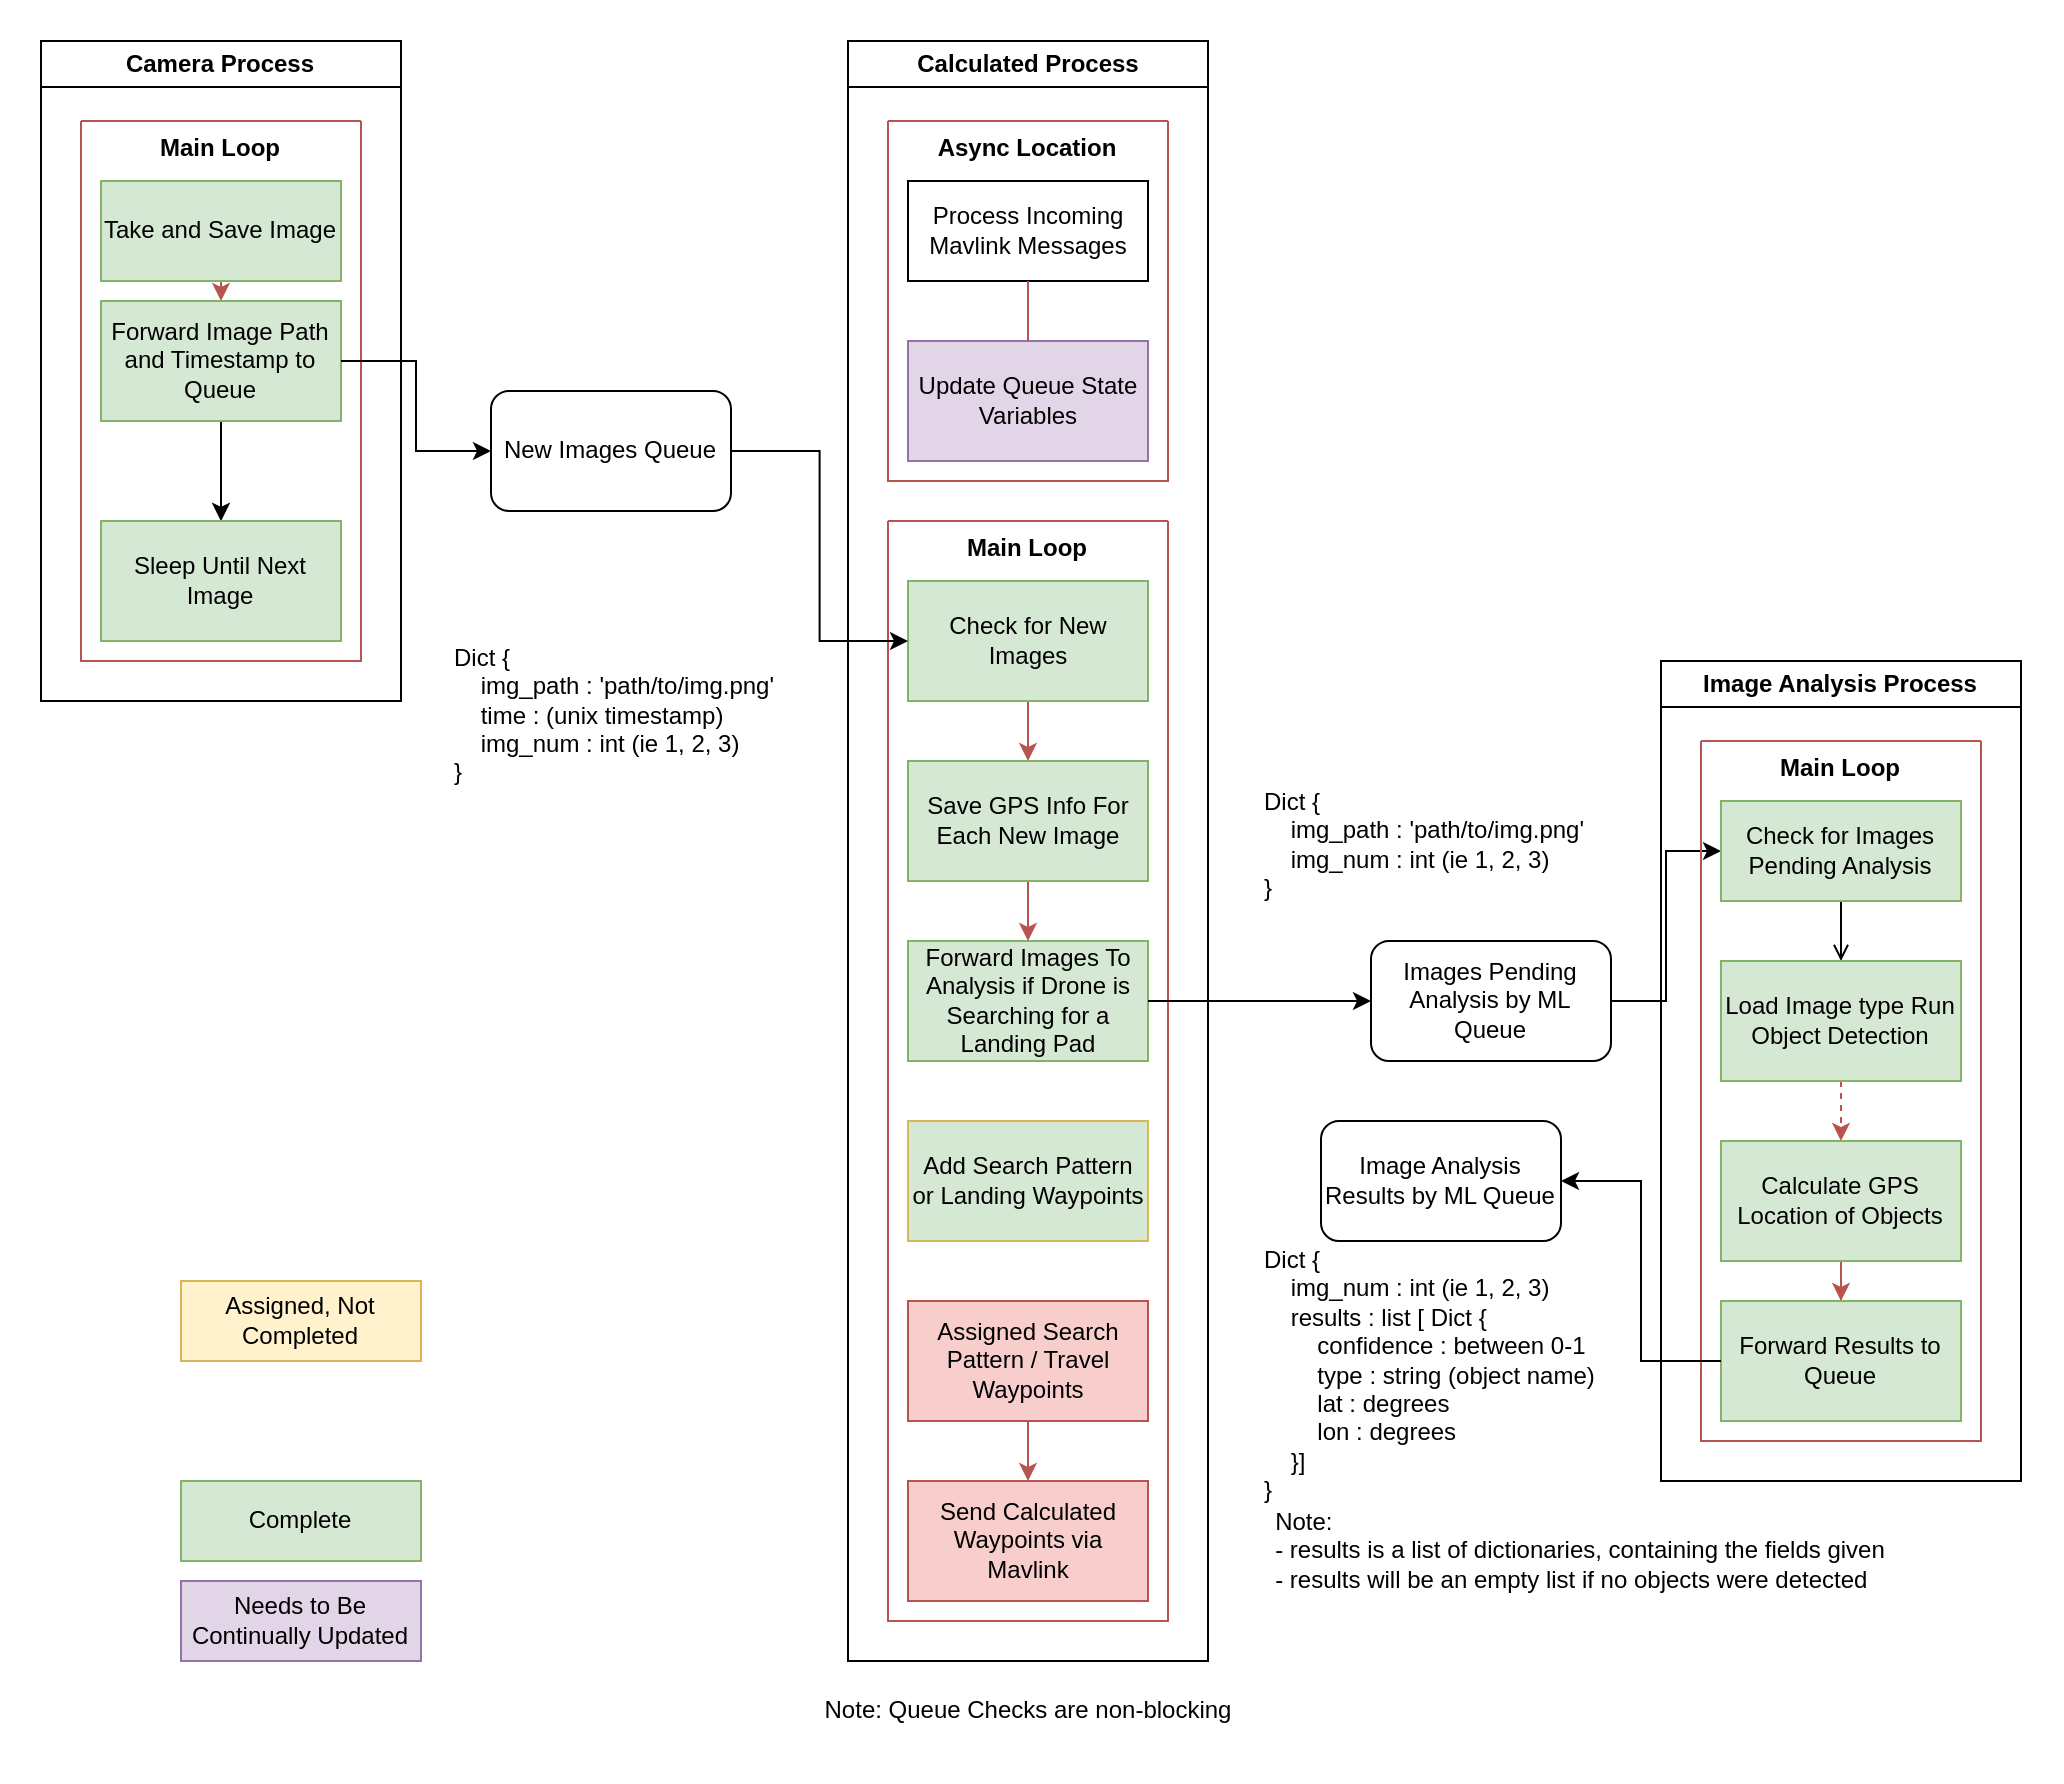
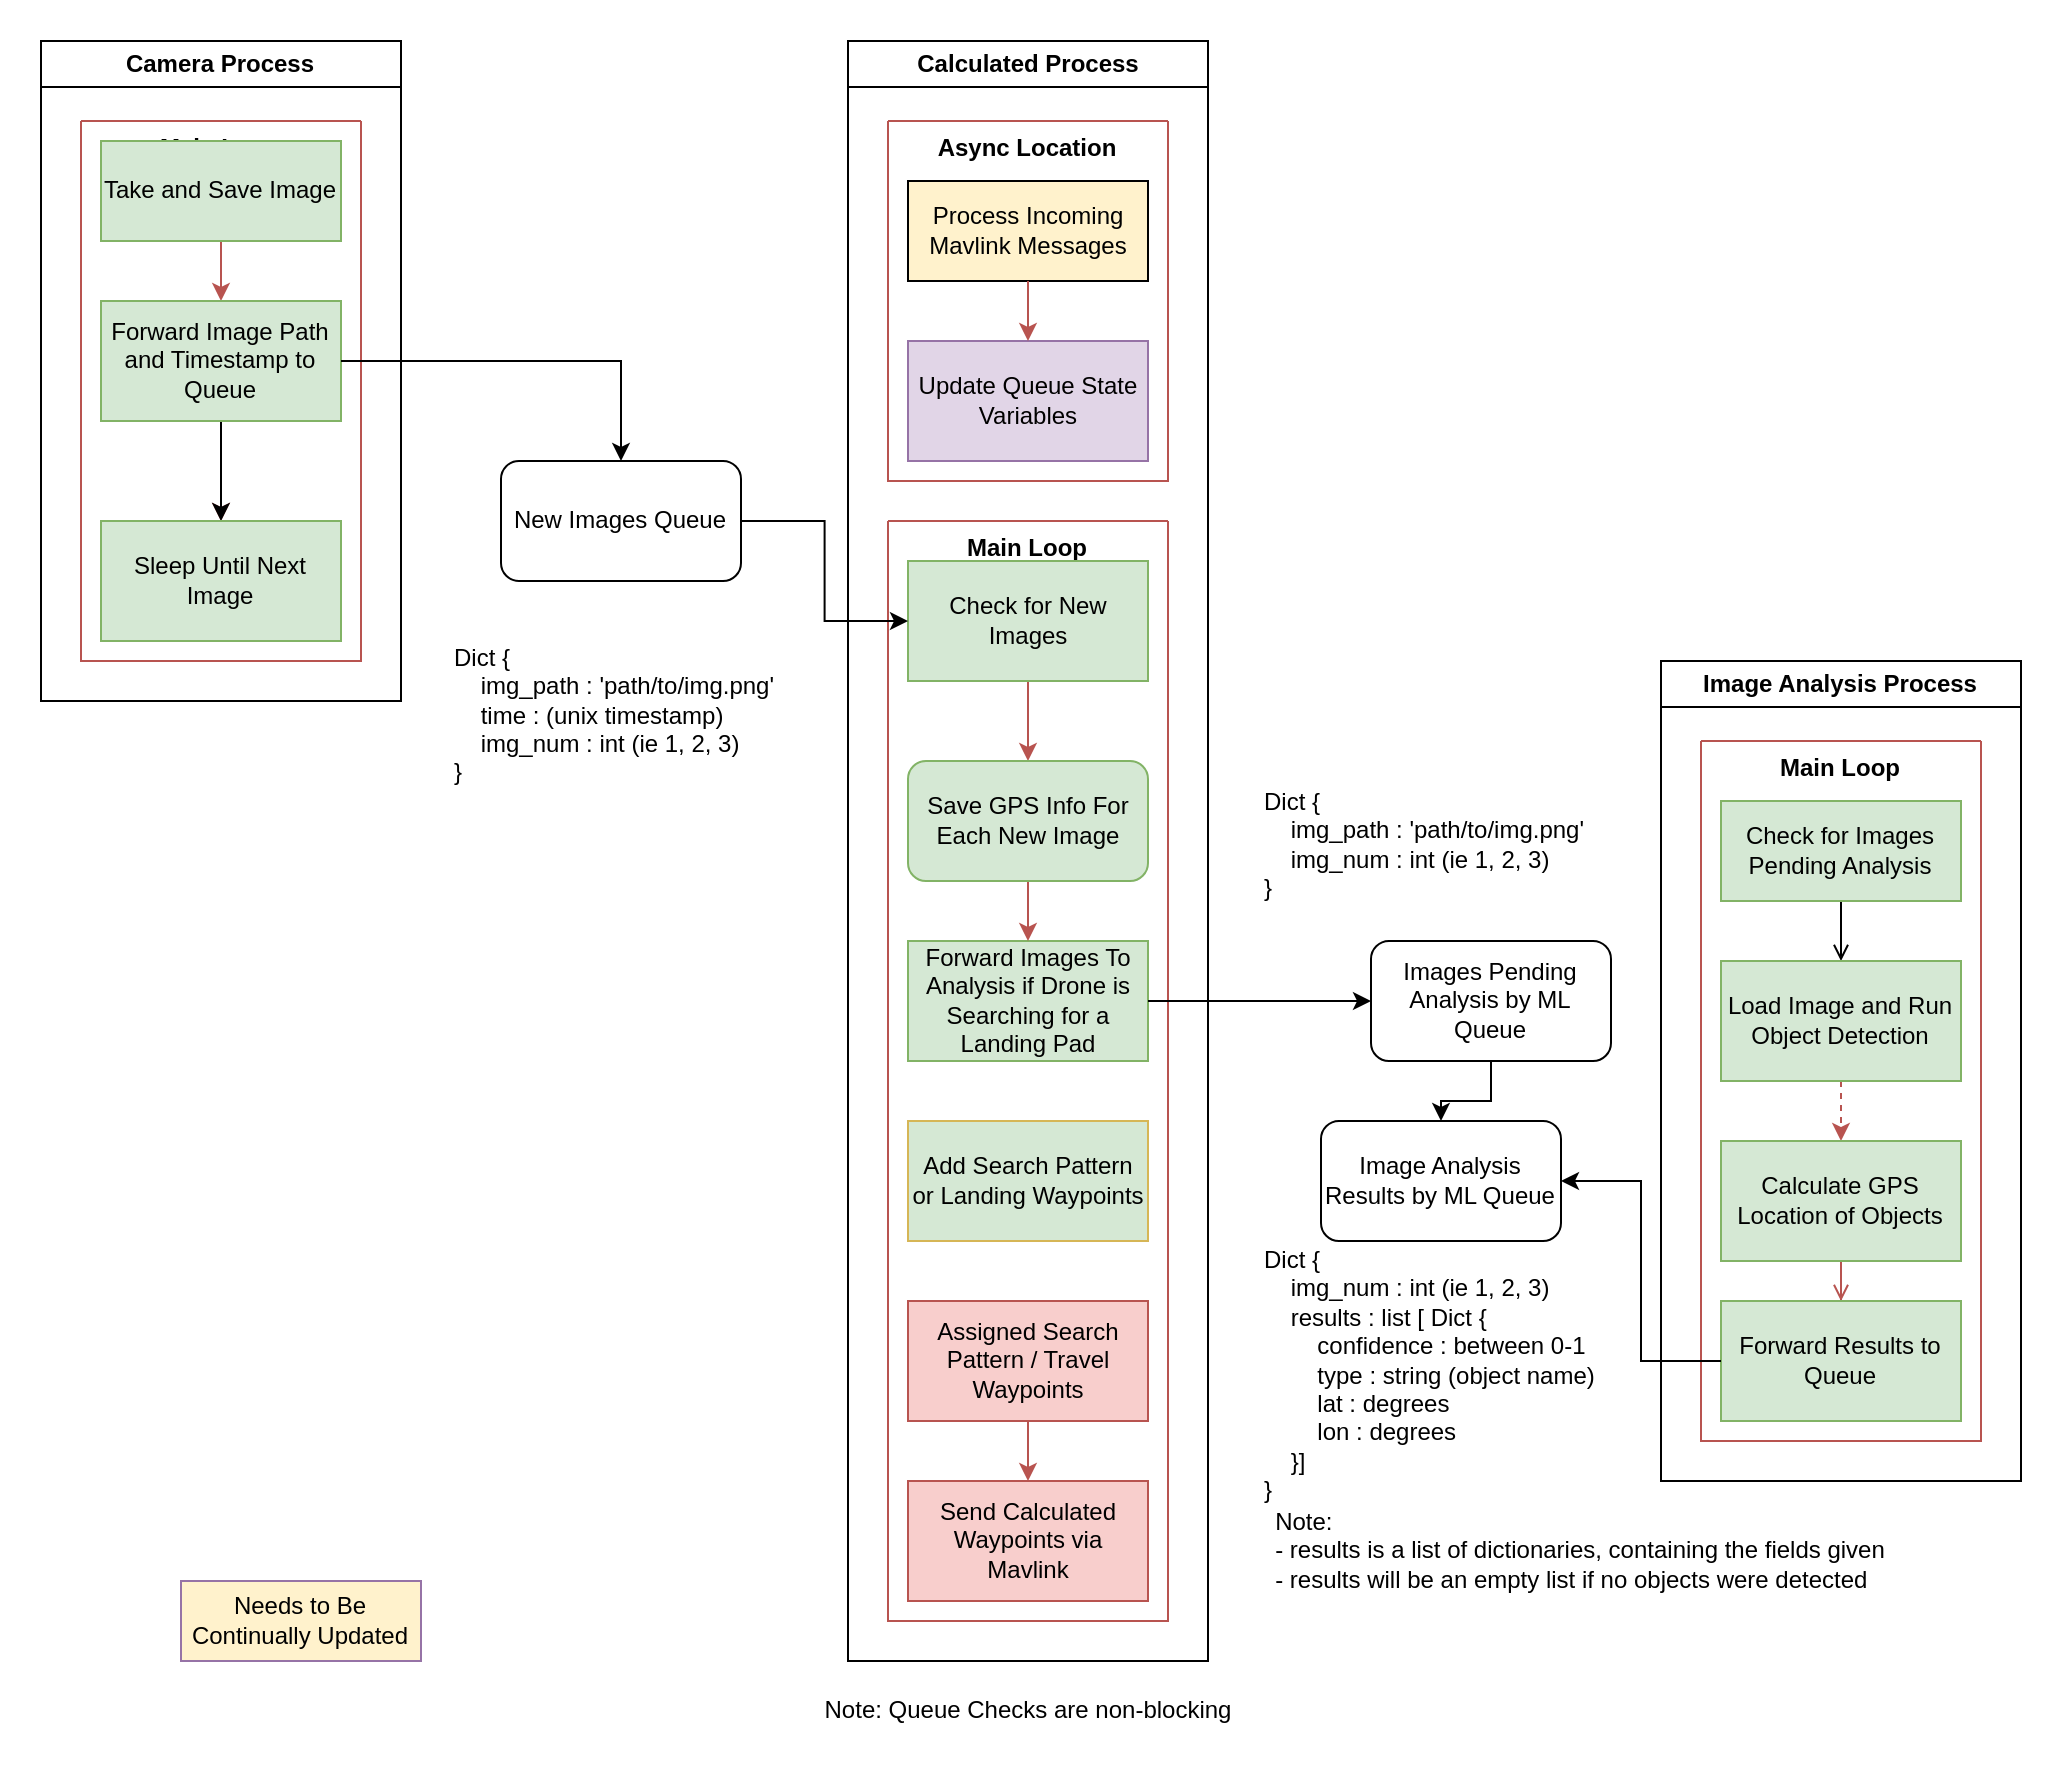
node "Take and Save Image": moved (221, 231) -> (221, 191)
node "Process Incoming Mavlink Messages": fillcolor #ffffff -> #fff2cc
edge "Process Incoming Mavlink Messages" -- "Update Queue State Variables": arrowhead none -> classic
node "New Images Queue": moved (611, 451) -> (621, 521)
node "Check for New Images": moved (1028, 641) -> (1028, 621)
node "Save GPS Info For Each New Image": shape rectangle -> rounded rectangle
edge "Images Pending Analysis by ML Queue" -> "Check for Images Pending Analysis": now "Images Pending Analysis by ML Queue" -> "Image Analysis Results by ML Queue"
node "Load Image type Run Object Detection": label "Load Image type Run Object Detection" -> "Load Image and Run Object Detection"
edge "Calculate GPS Location of Objects" -> "Forward Results to Queue": arrowhead classic -> open
node "Assigned, Not Completed": removed
node "Complete": removed
node "Needs to Be Continually Updated": fillcolor #e1d5e7 -> #fff2cc
